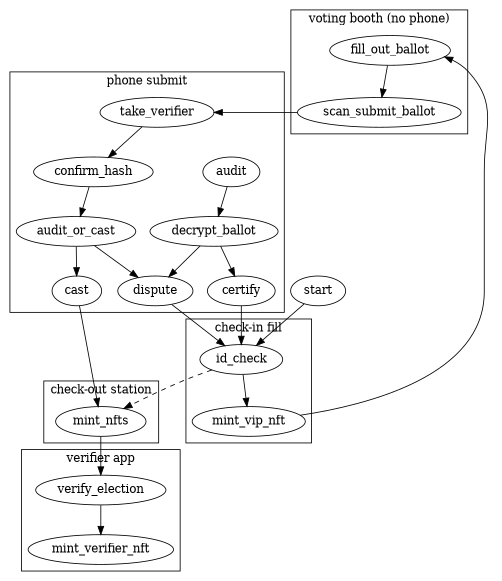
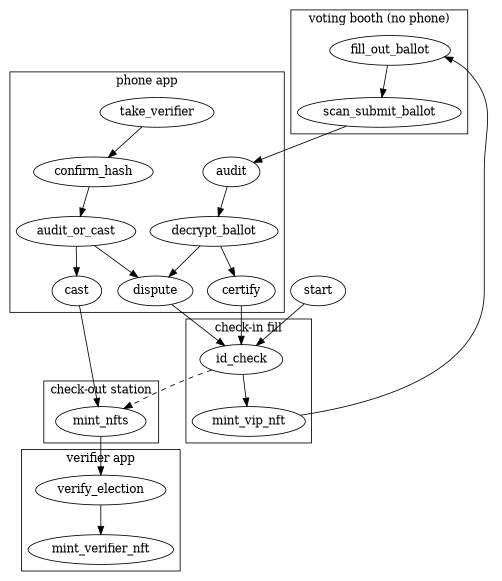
cluster "phone submit": label "phone submit" -> "phone app"
edge "scan_submit_ballot" -> "take_verifier": now "scan_submit_ballot" -> "audit"
